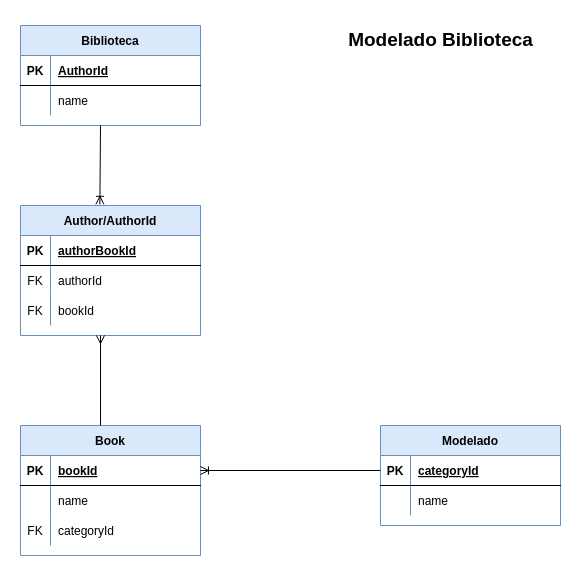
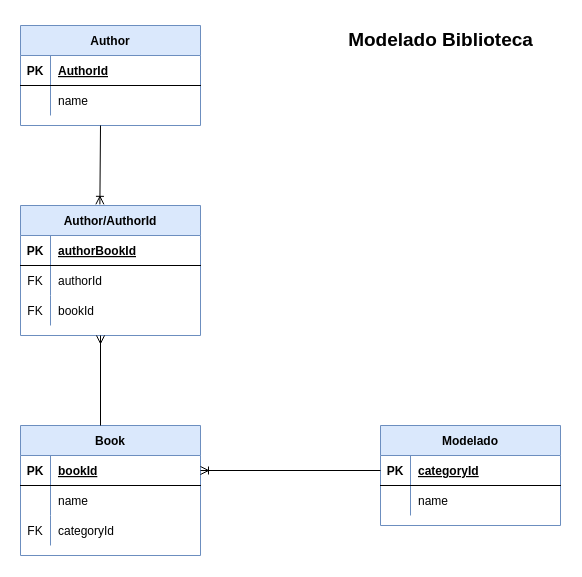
node "Biblioteca": label "Biblioteca" -> "Author"
